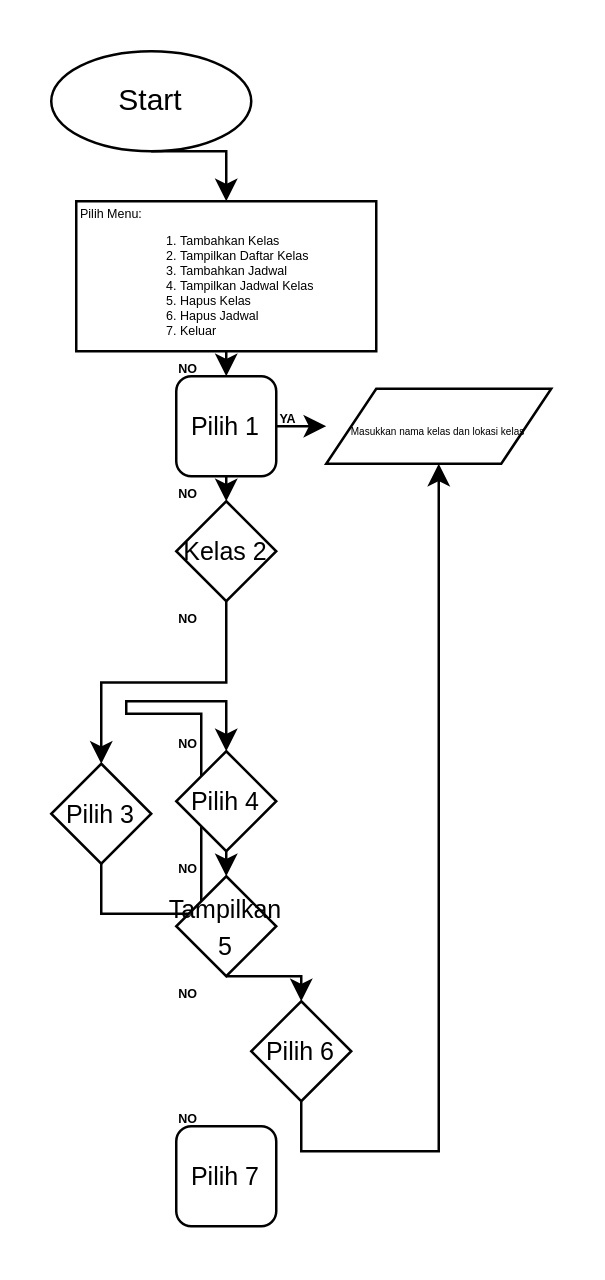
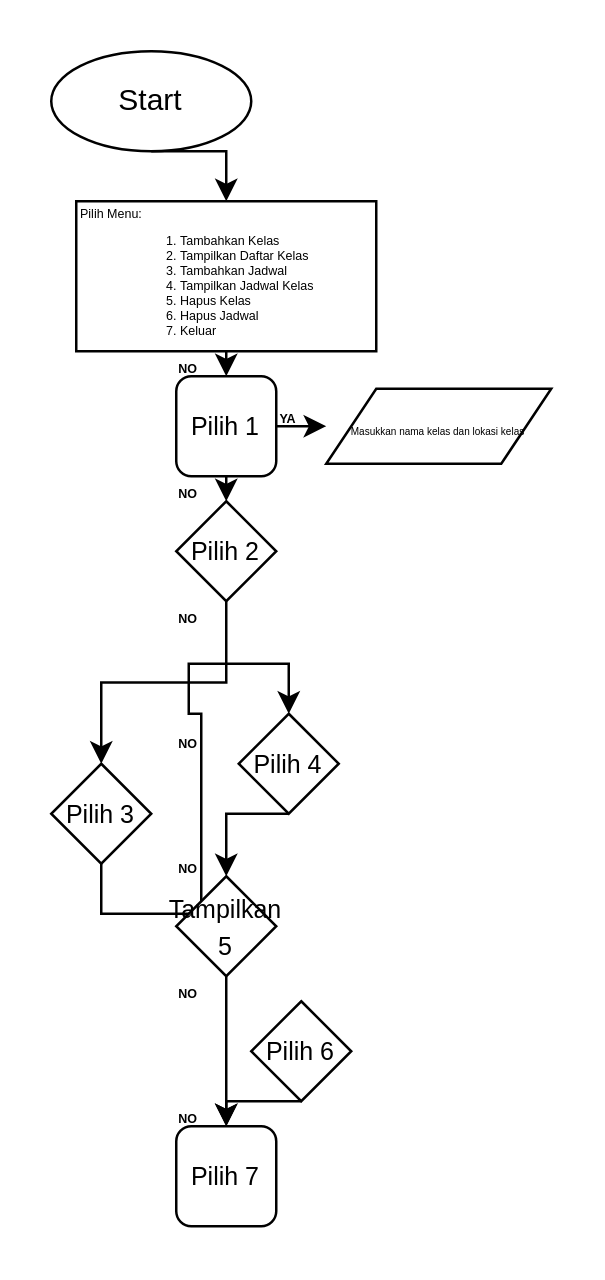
node "Kelas 2": label "Kelas 2" -> "Pilih 2"
node "Pilih 4": moved (226, 801) -> (289, 764)
edge "Pilih 6" -> "Masukkan nama kelas dan lokasi kelas": now "Pilih 6" -> "Pilih 7"
edge "Tampilkan 5" -> "Pilih 6": now "Tampilkan 5" -> "Pilih 7"
